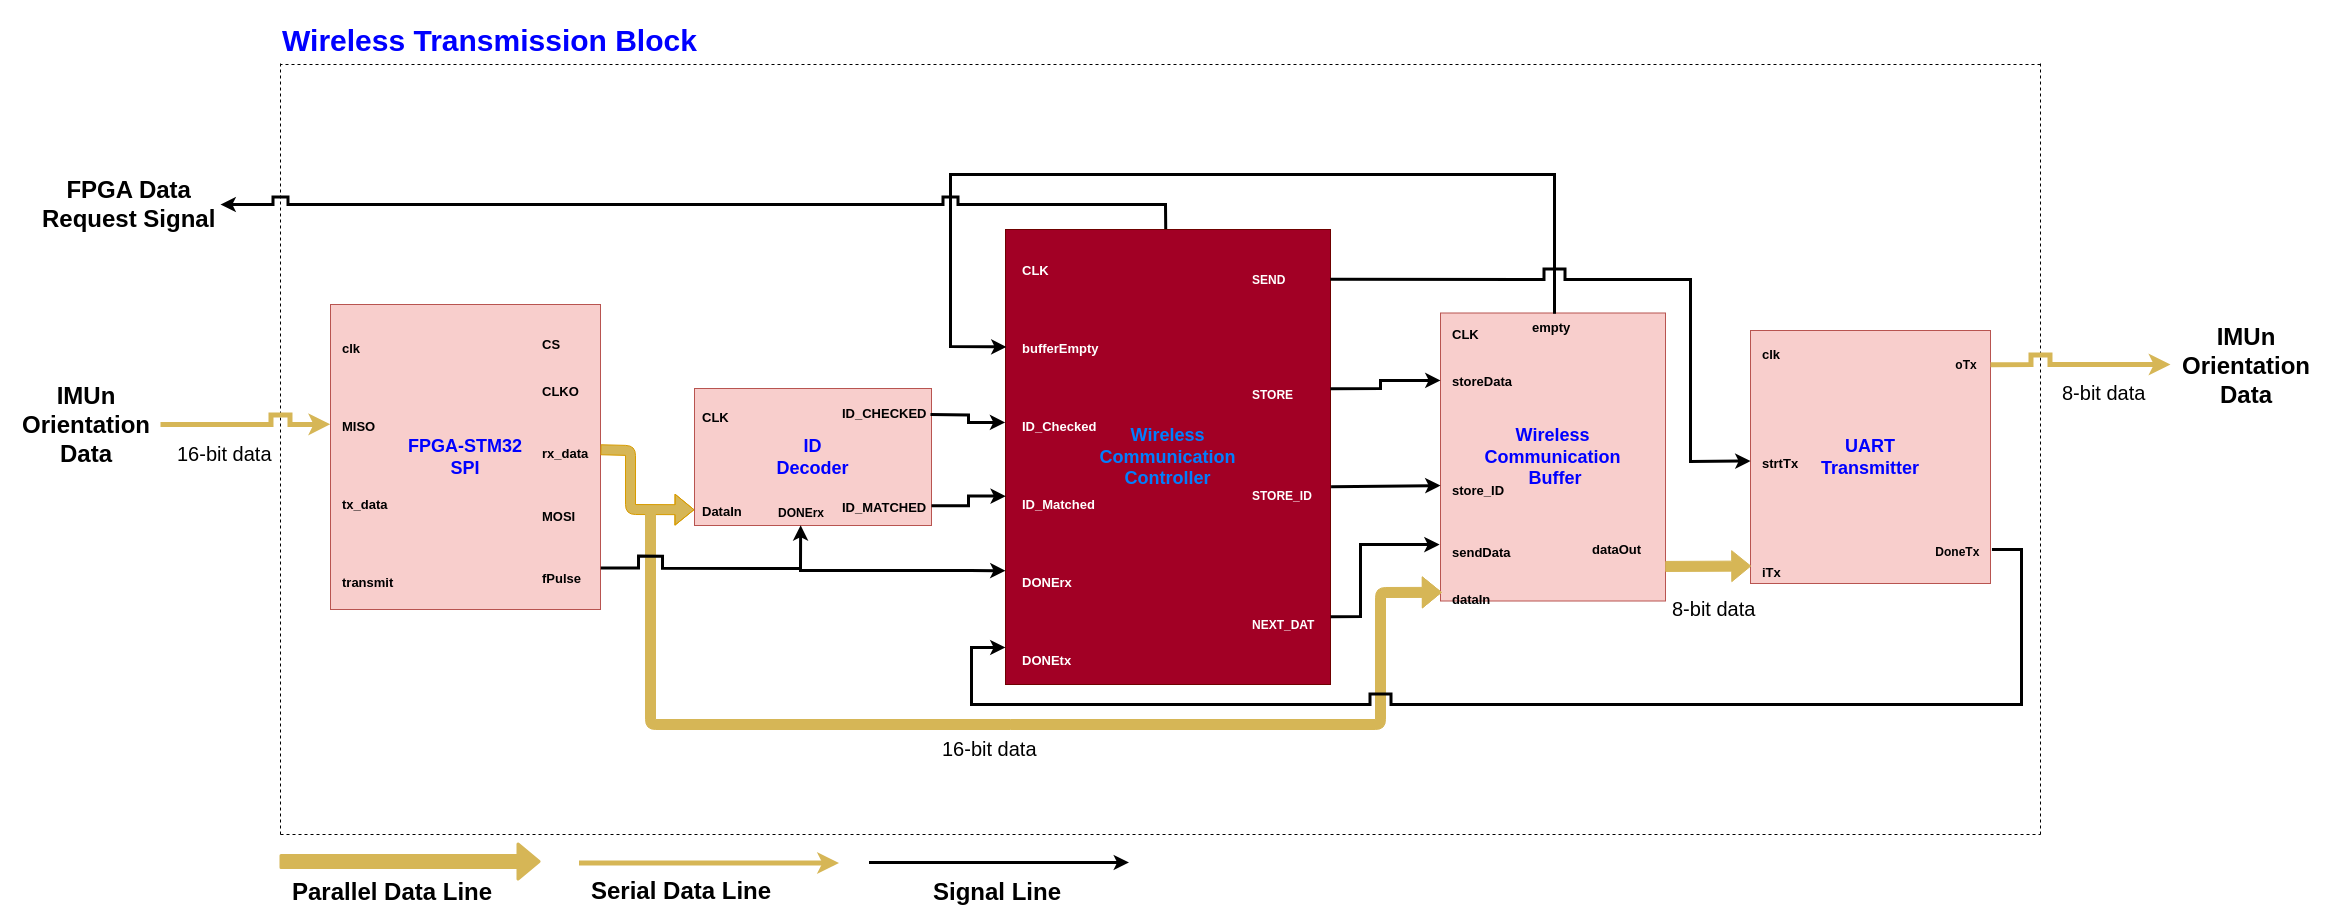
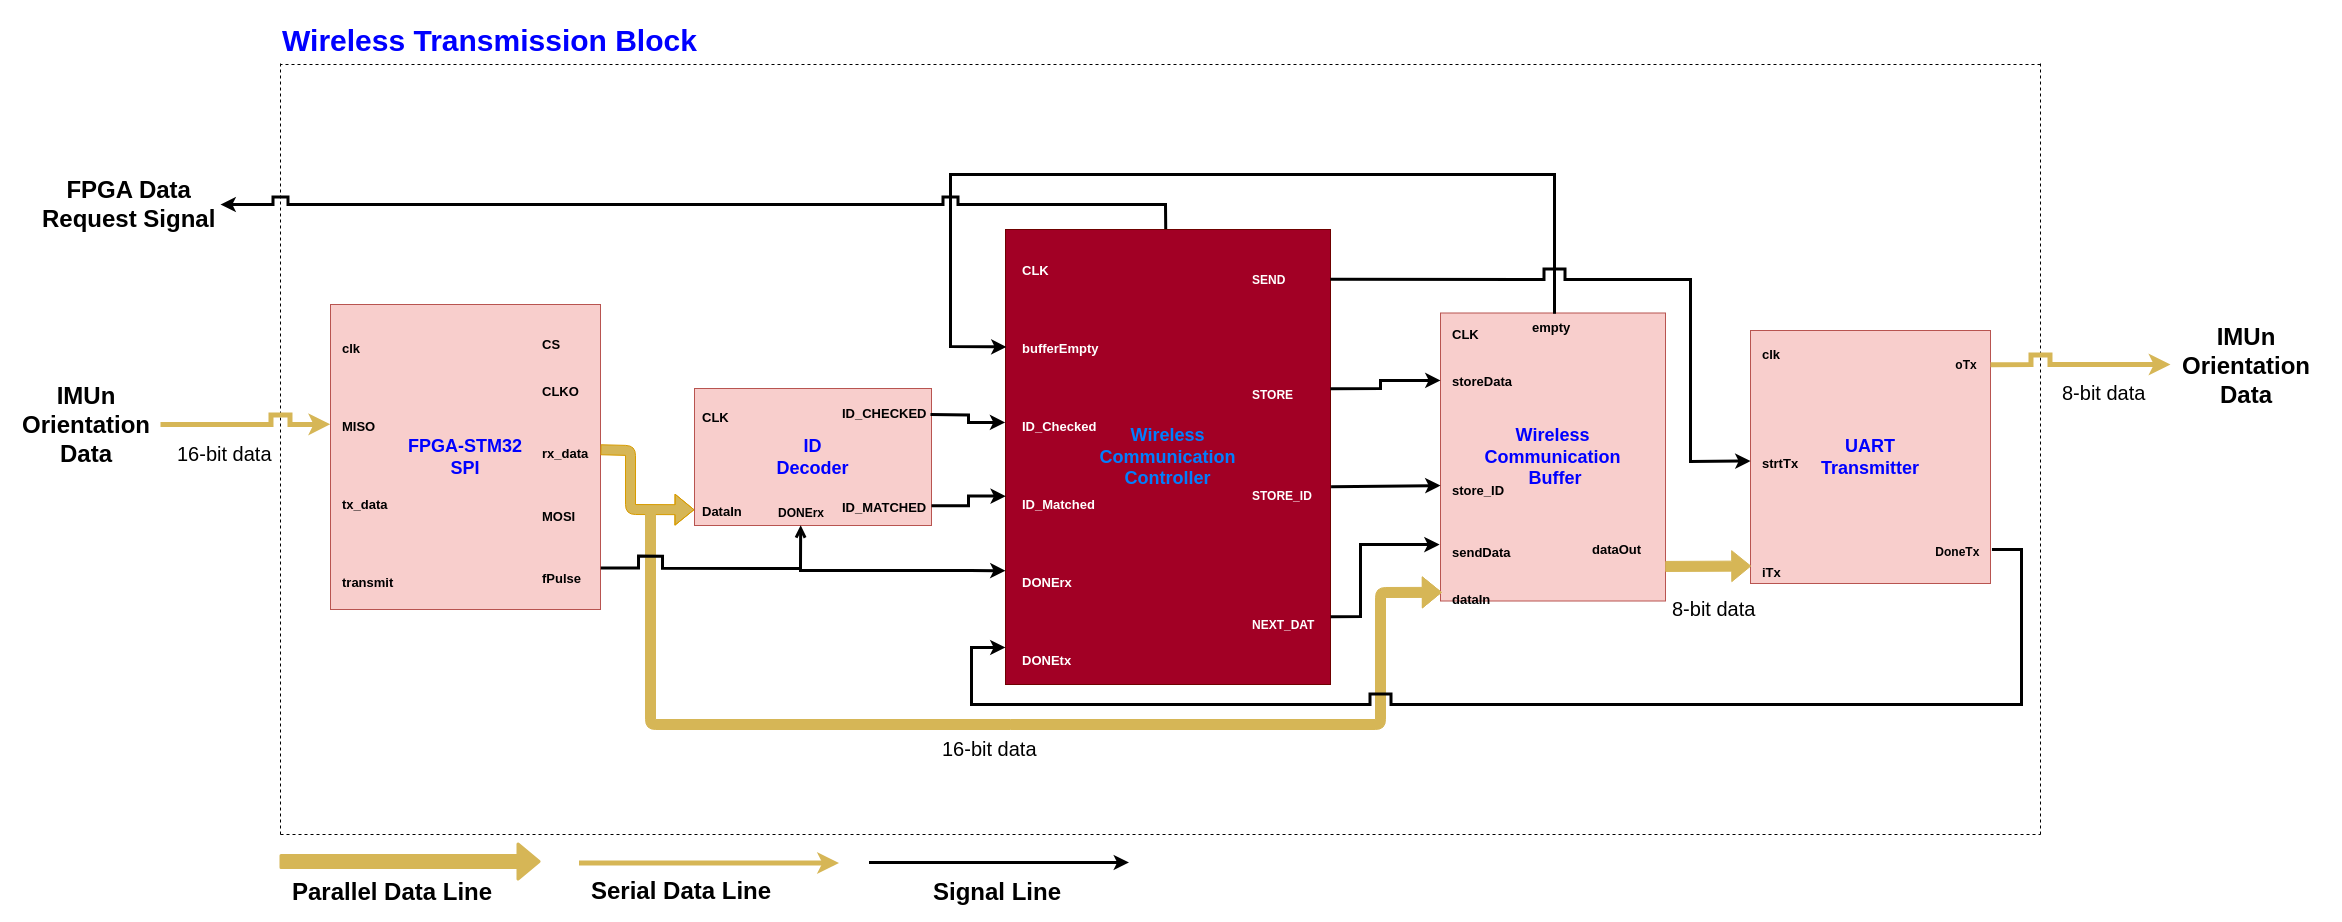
edge "FPGA-STM32 SPI" -> "ID Decoder": arrowhead classic -> open
